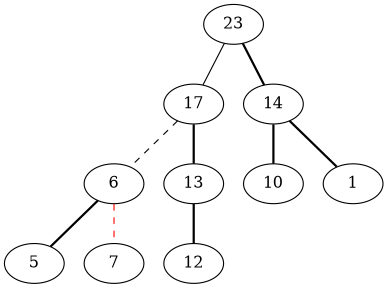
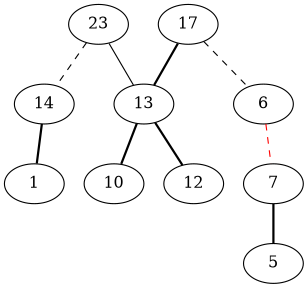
edge "23" -- "17": now "23" -- "13"
edge "23" -- "14": style bold -> dashed
edge "14" -- "10": now "13" -- "10"
edge "6" -- "5": now "7" -- "5"
